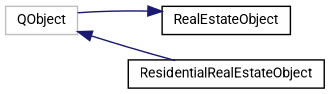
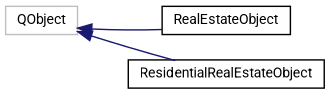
edge "QObject" -> "RealEstateObject": reversed
